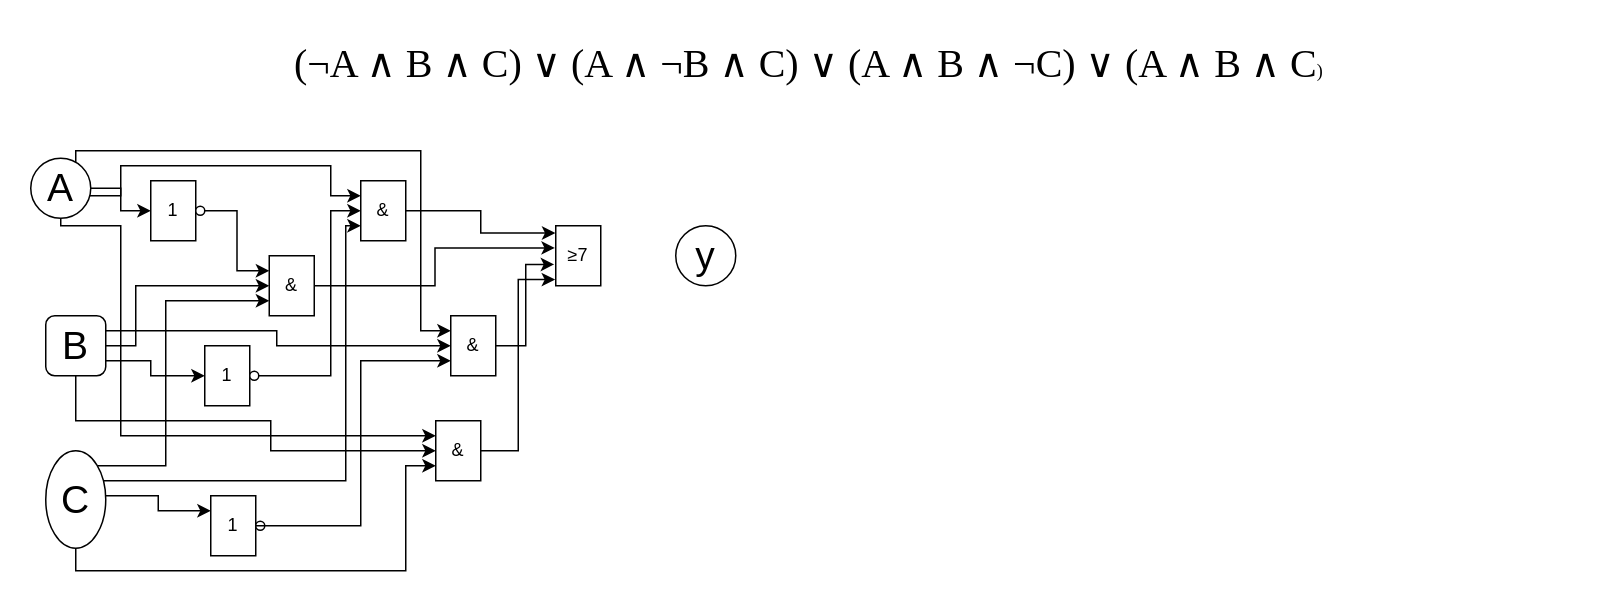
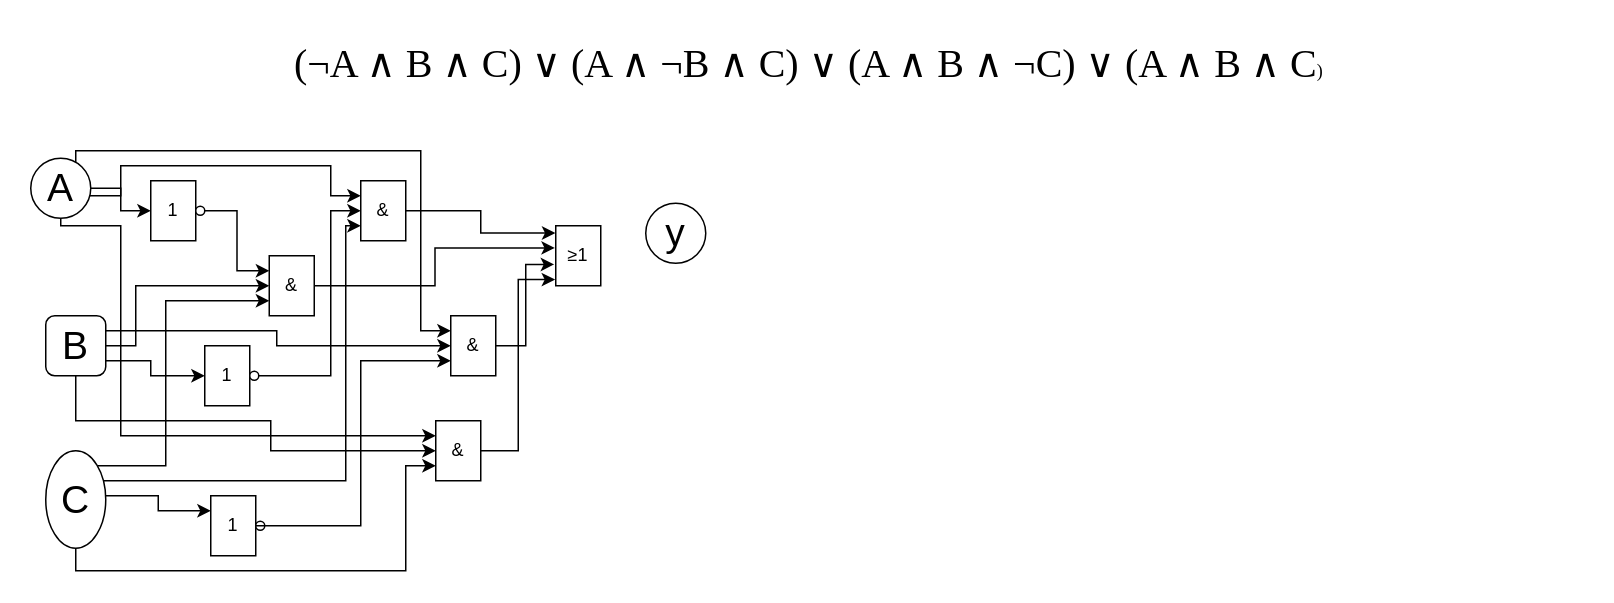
node "≥7": label "≥7" -> "≥1"
node "y": moved (706, 256) -> (676, 233)
